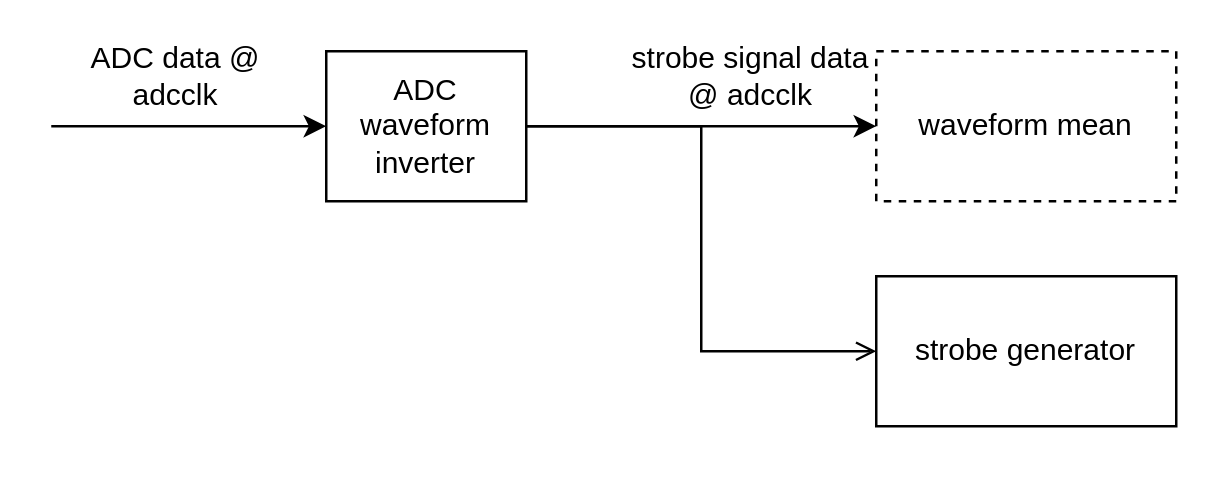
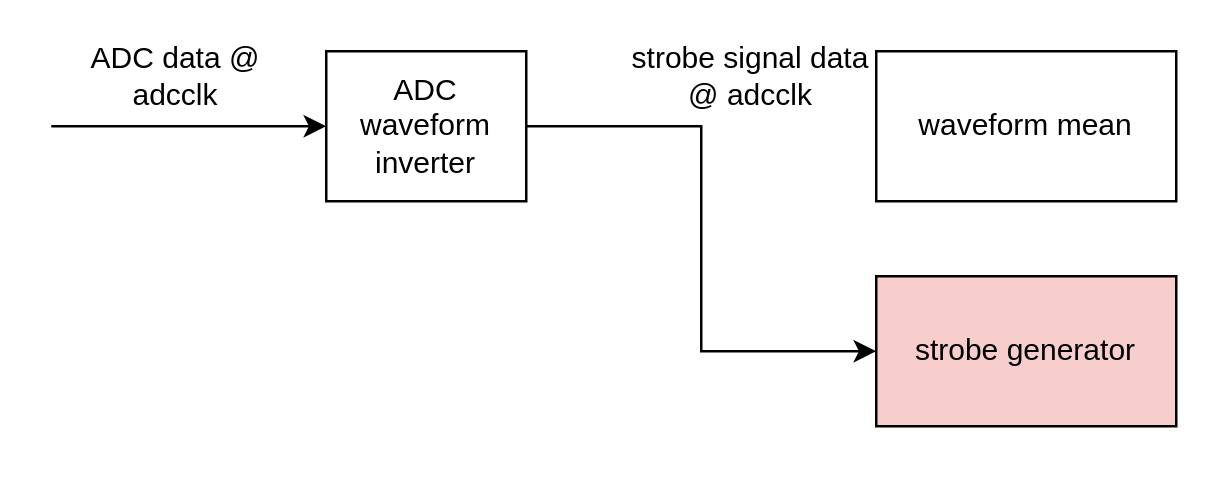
edge "ADC waveform inverter" -> "waveform mean": removed
node "waveform mean": style dashed -> solid
edge "ADC waveform inverter" -> "strobe generator": arrowhead open -> classic
node "strobe generator": fillcolor #ffffff -> #f8cecc
